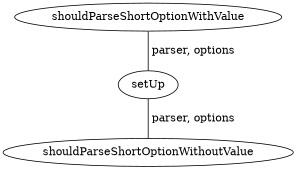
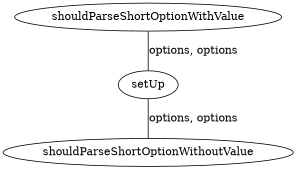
edge "shouldParseShortOptionWithValue" -- "setUp": label " parser, options" -> " options, options"
edge "setUp" -- "shouldParseShortOptionWithoutValue": label " parser, options" -> " options, options"
